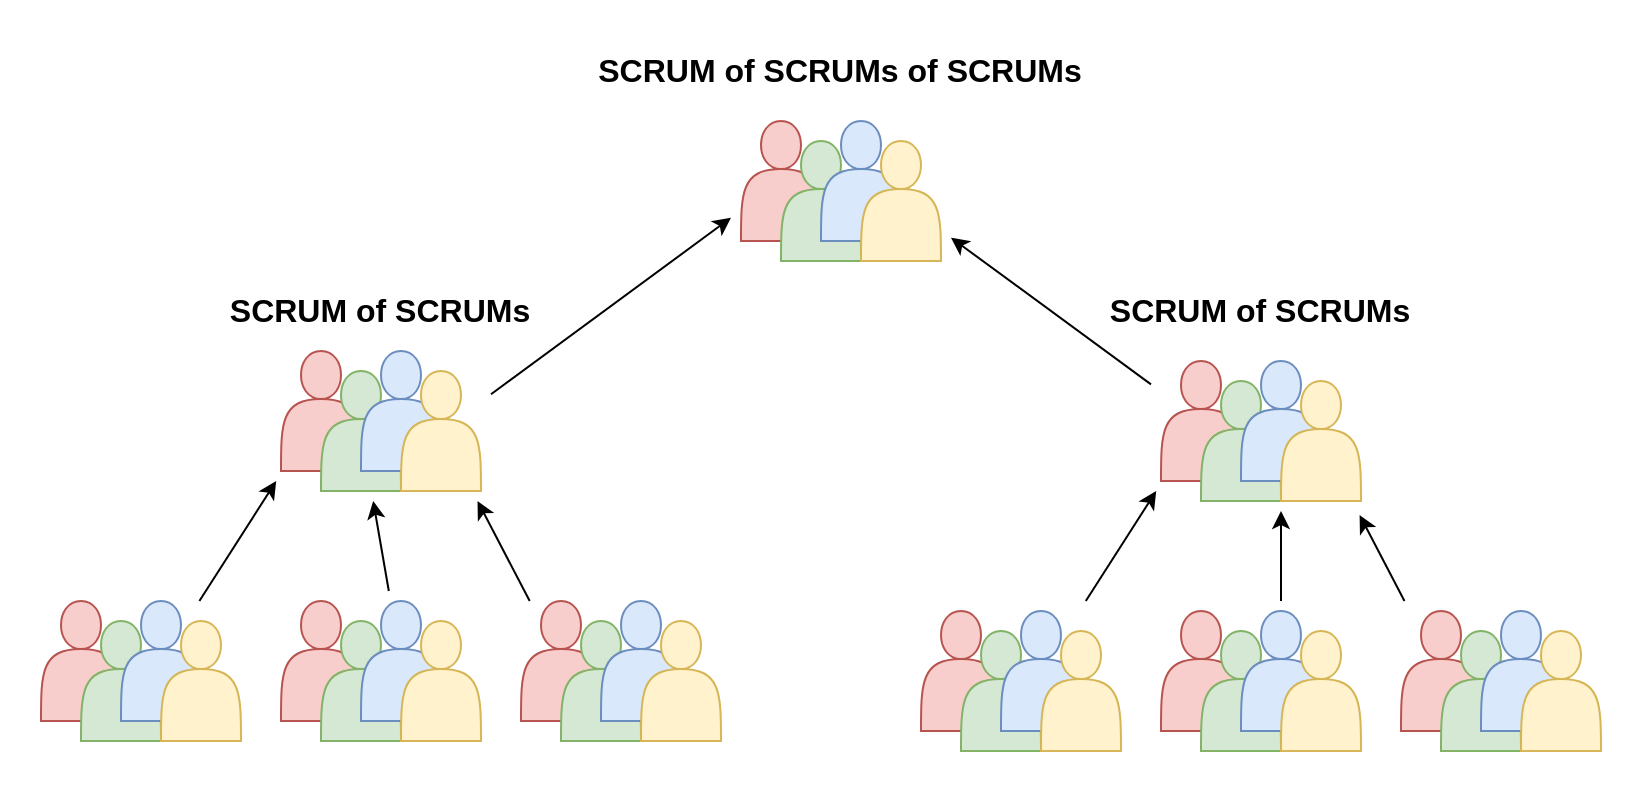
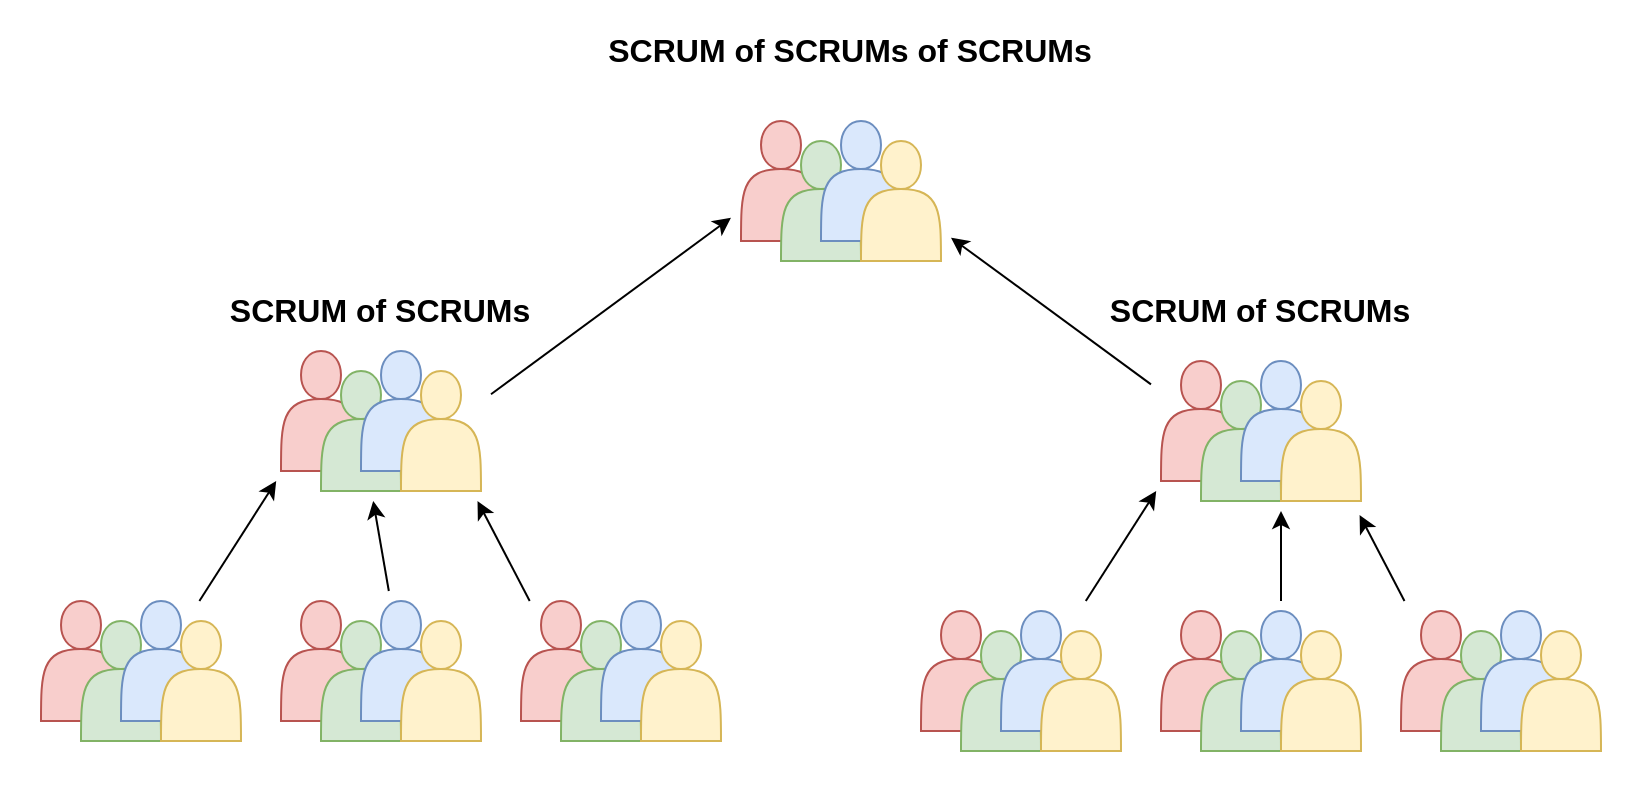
node "SCRUM of SCRUMs of SCRUMs": moved (841, 71) -> (851, 51)
